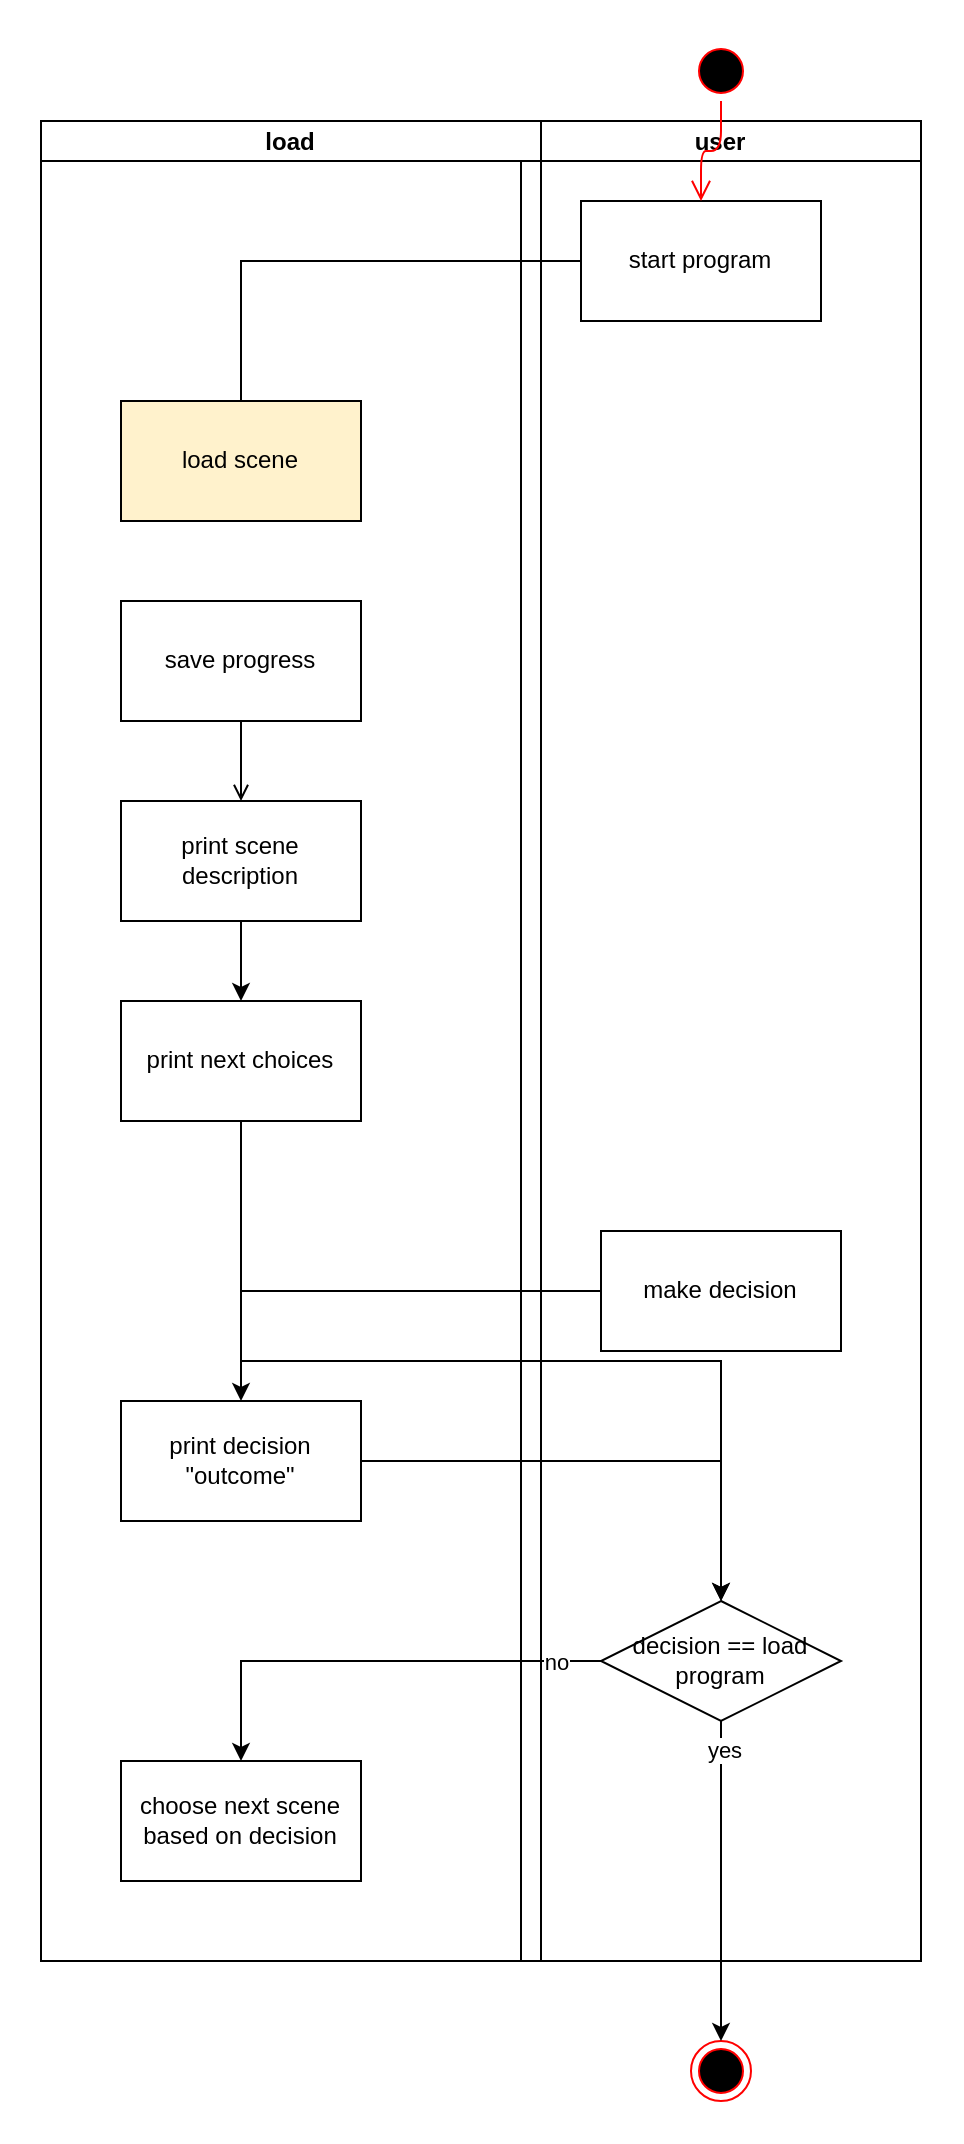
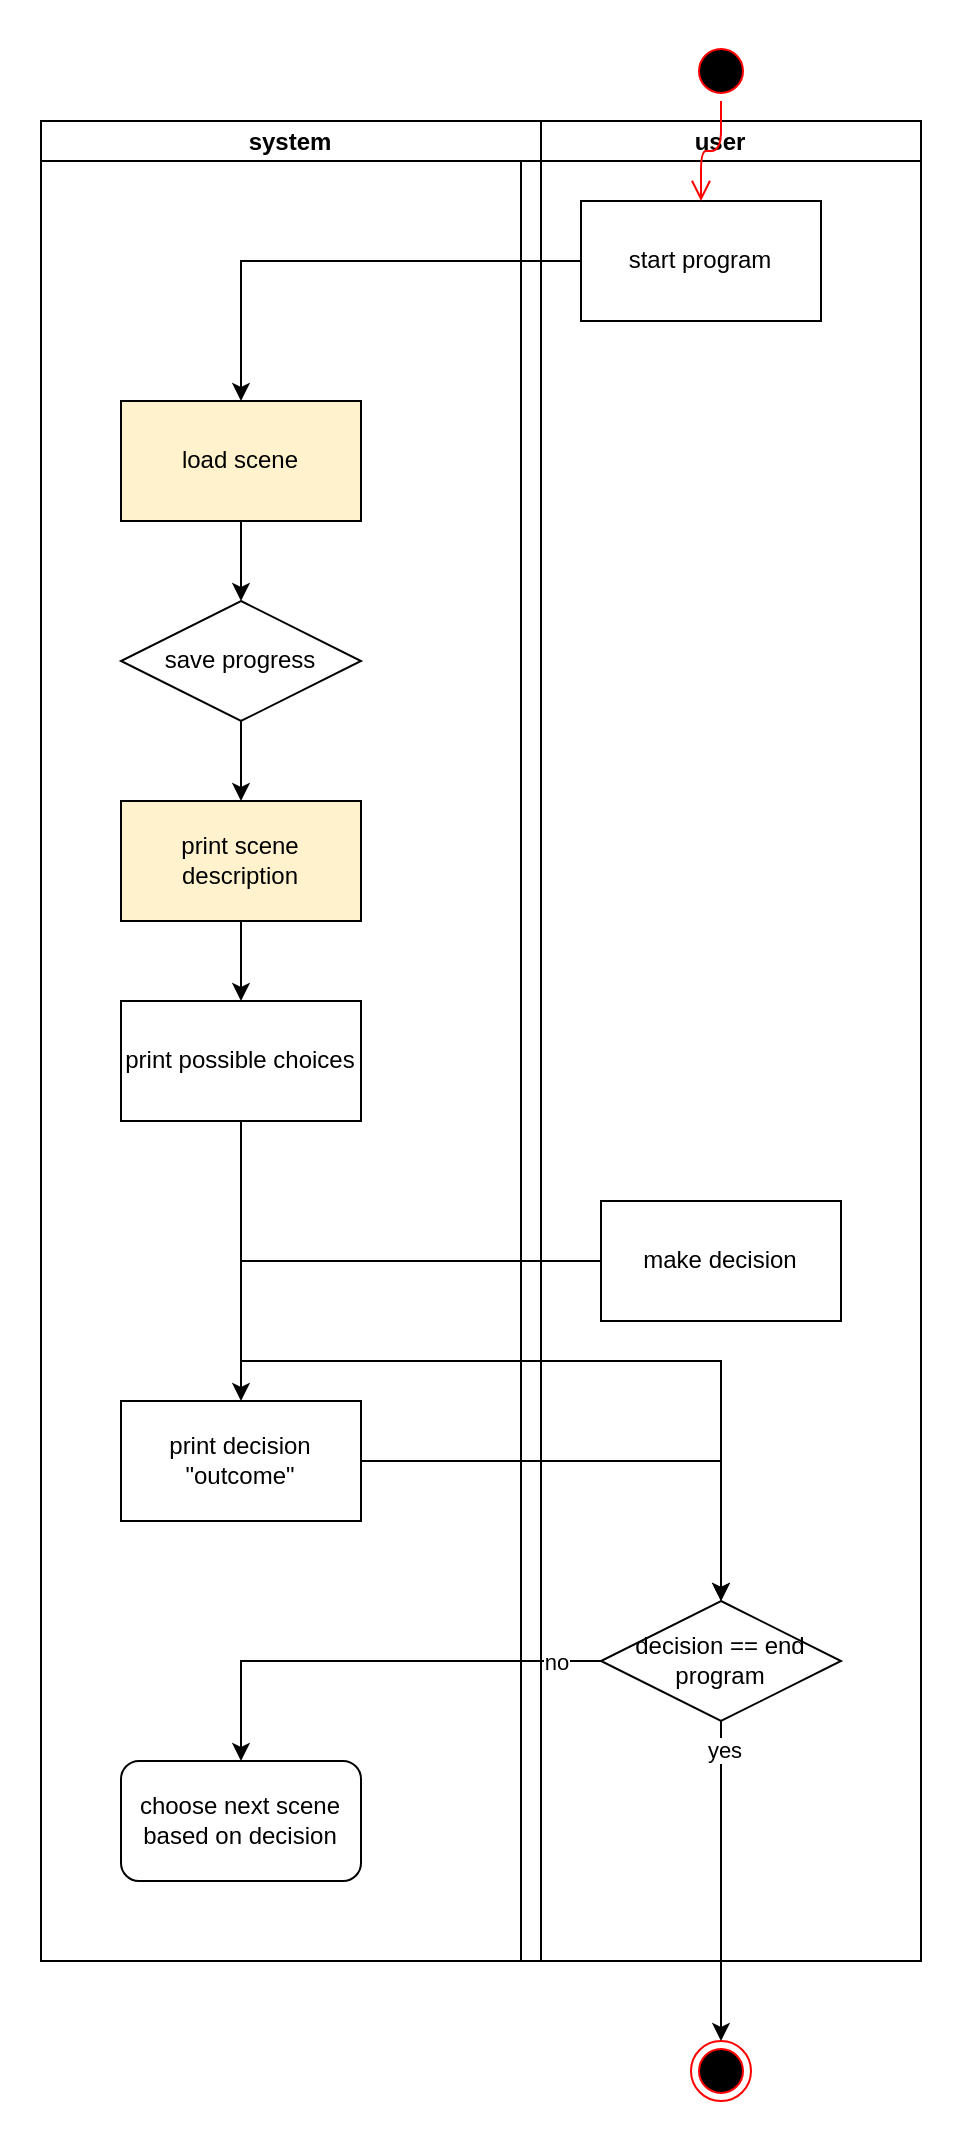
node "load": label "load" -> "system"
edge "start program" -- "load scene": arrowhead none -> classic
edge "load scene" -> "save progress": added
node "save progress": shape rectangle -> diamond
edge "save progress" -> "print scene description": arrowhead open -> classic
node "print scene description": fillcolor #ffffff -> #fff2cc
node "print next choices": label "print next choices" -> "print possible choices"
node "make decision": moved (721, 1291) -> (721, 1261)
node "decision == load program": label "decision == load program" -> "decision == end program"
node "choose next scene based on decision": shape rectangle -> rounded rectangle
